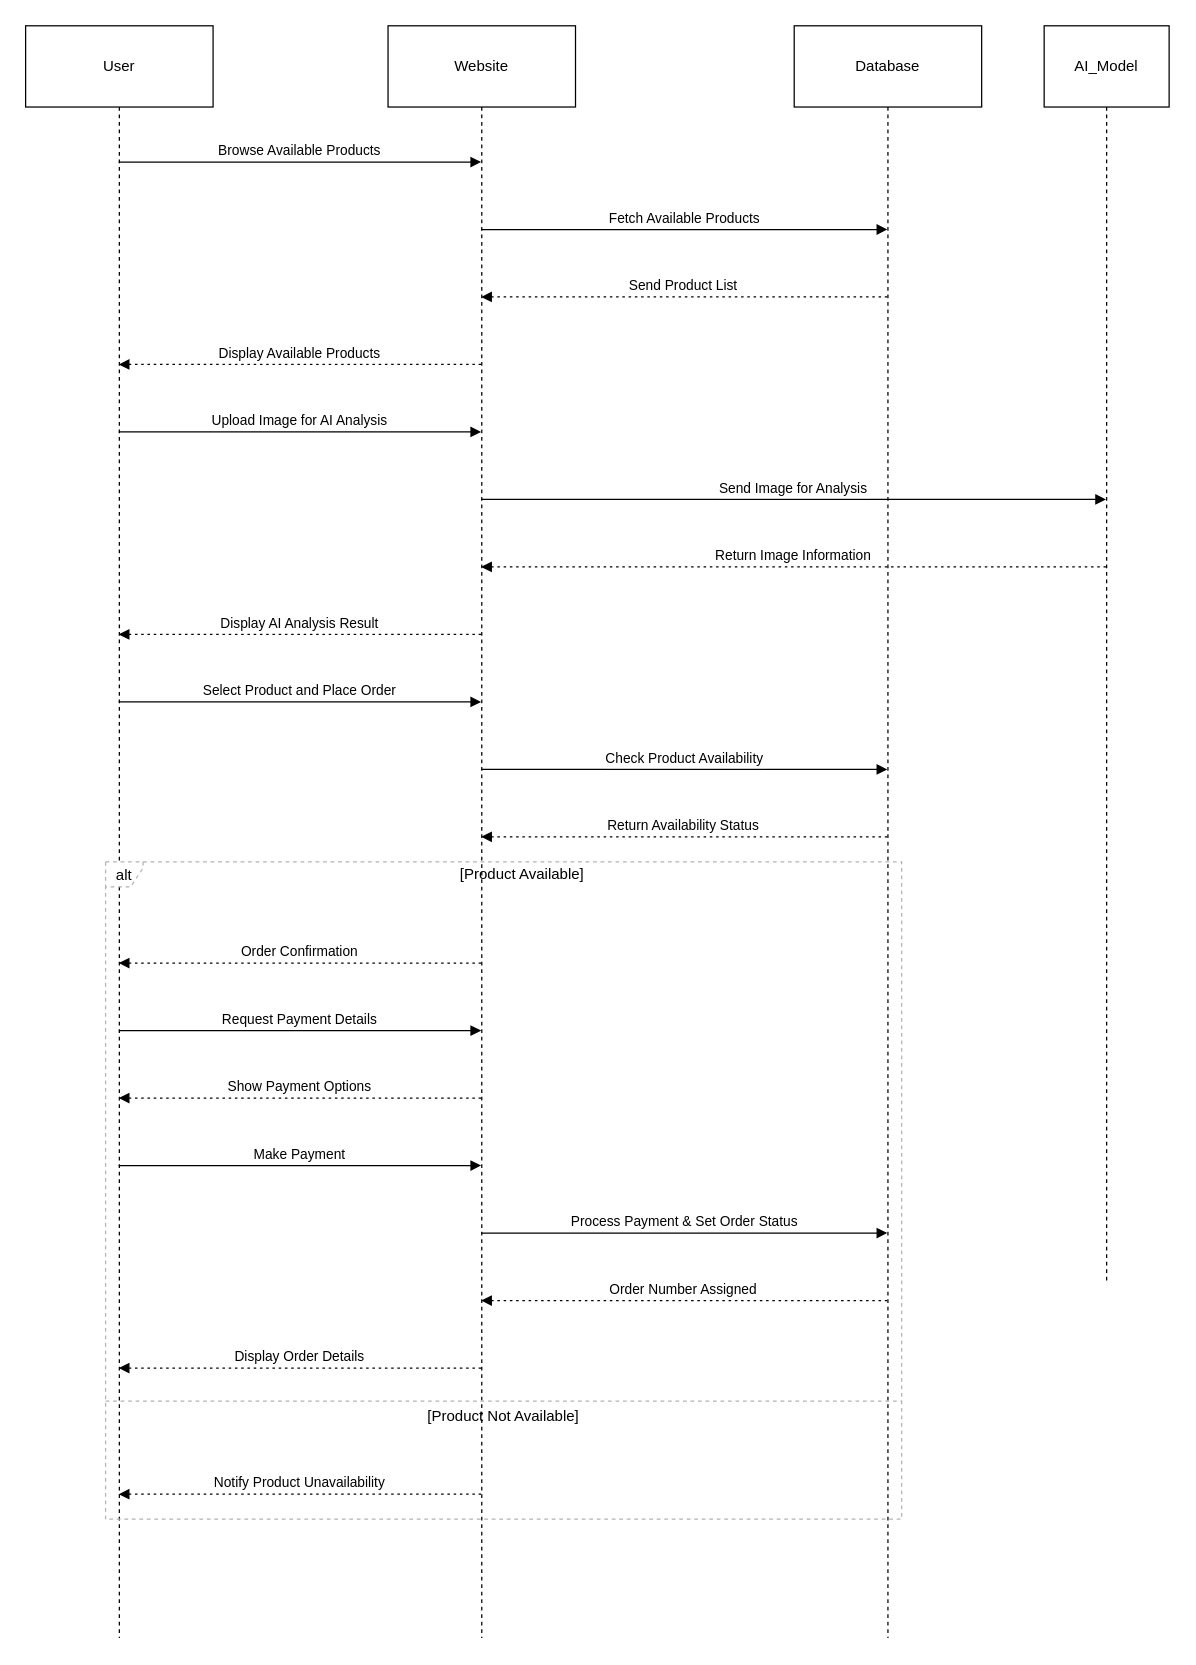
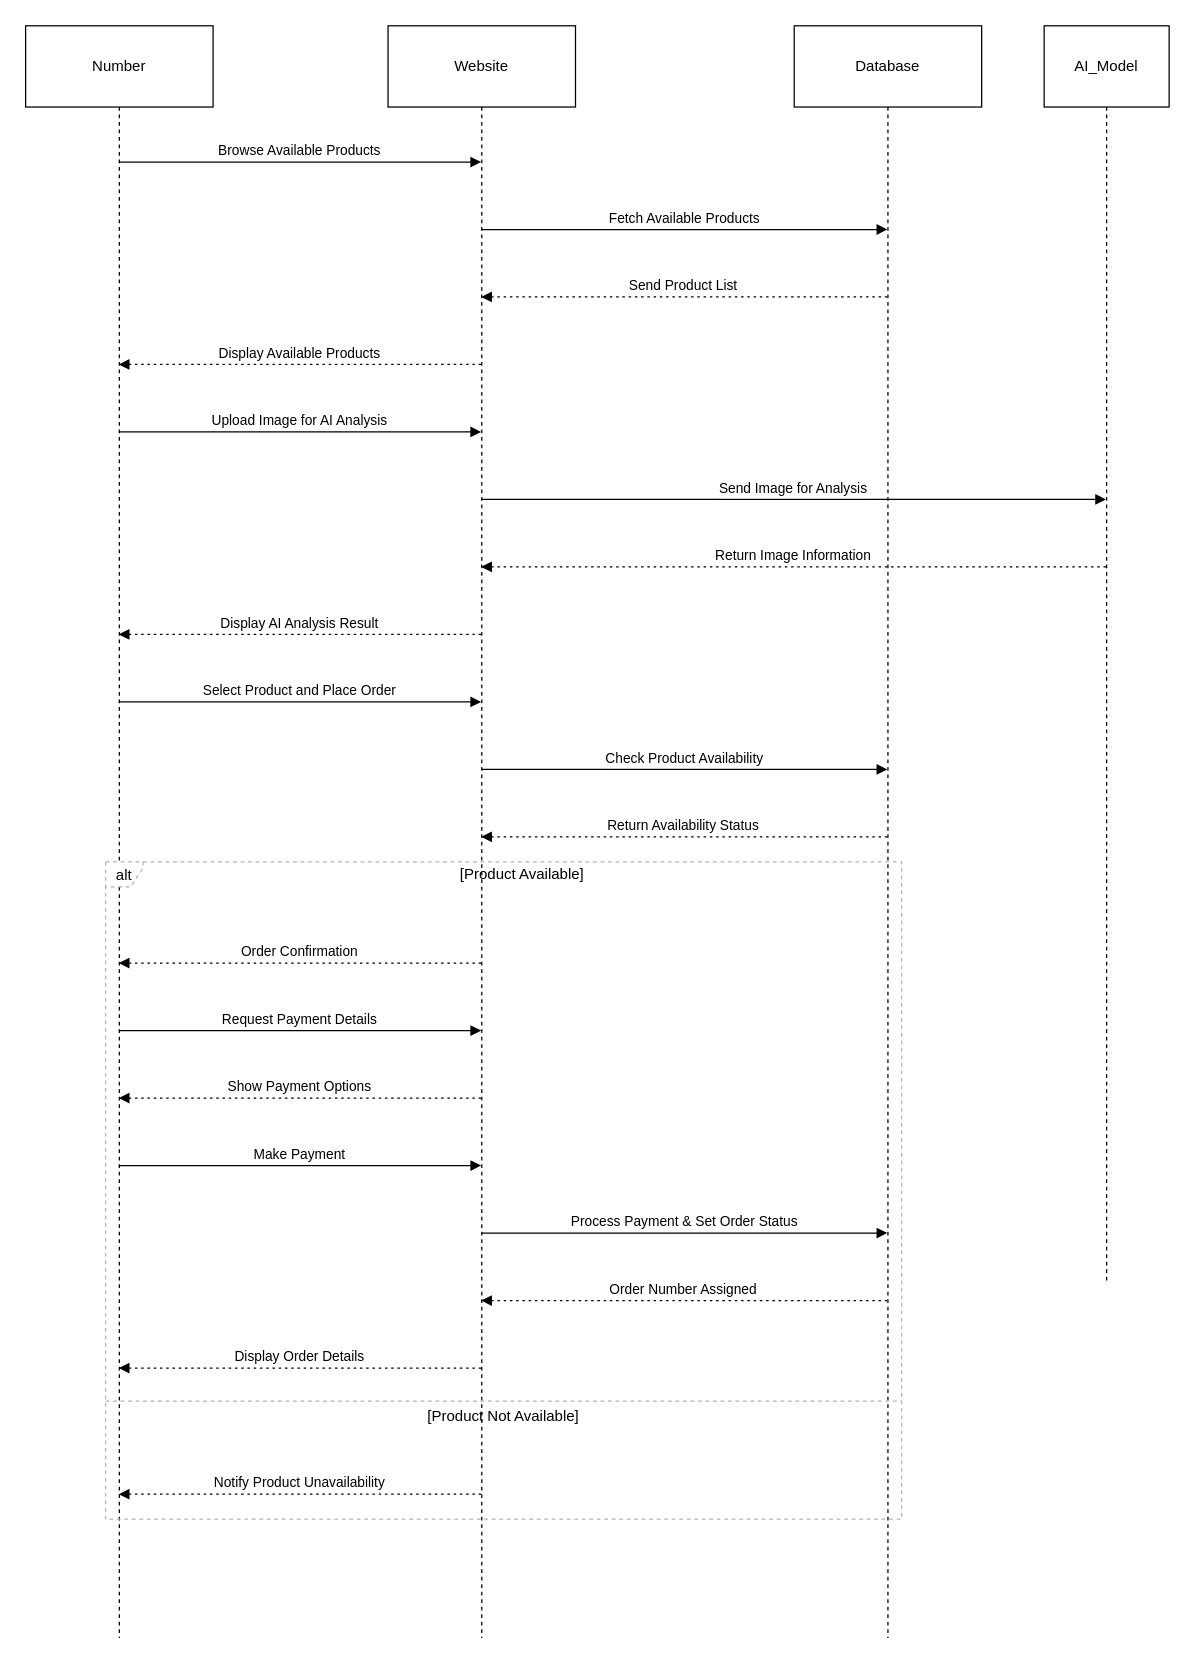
node "User": label "User" -> "Number"
